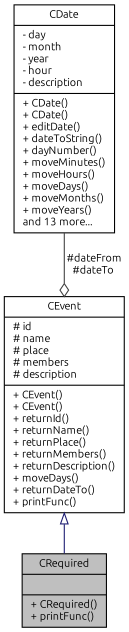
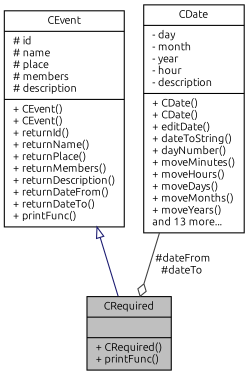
edge "CDate" -> "CEvent": now "CDate" -> "CRequired"
node "CEvent": text "+ moveDays()" -> "+ returnDateFrom()"
